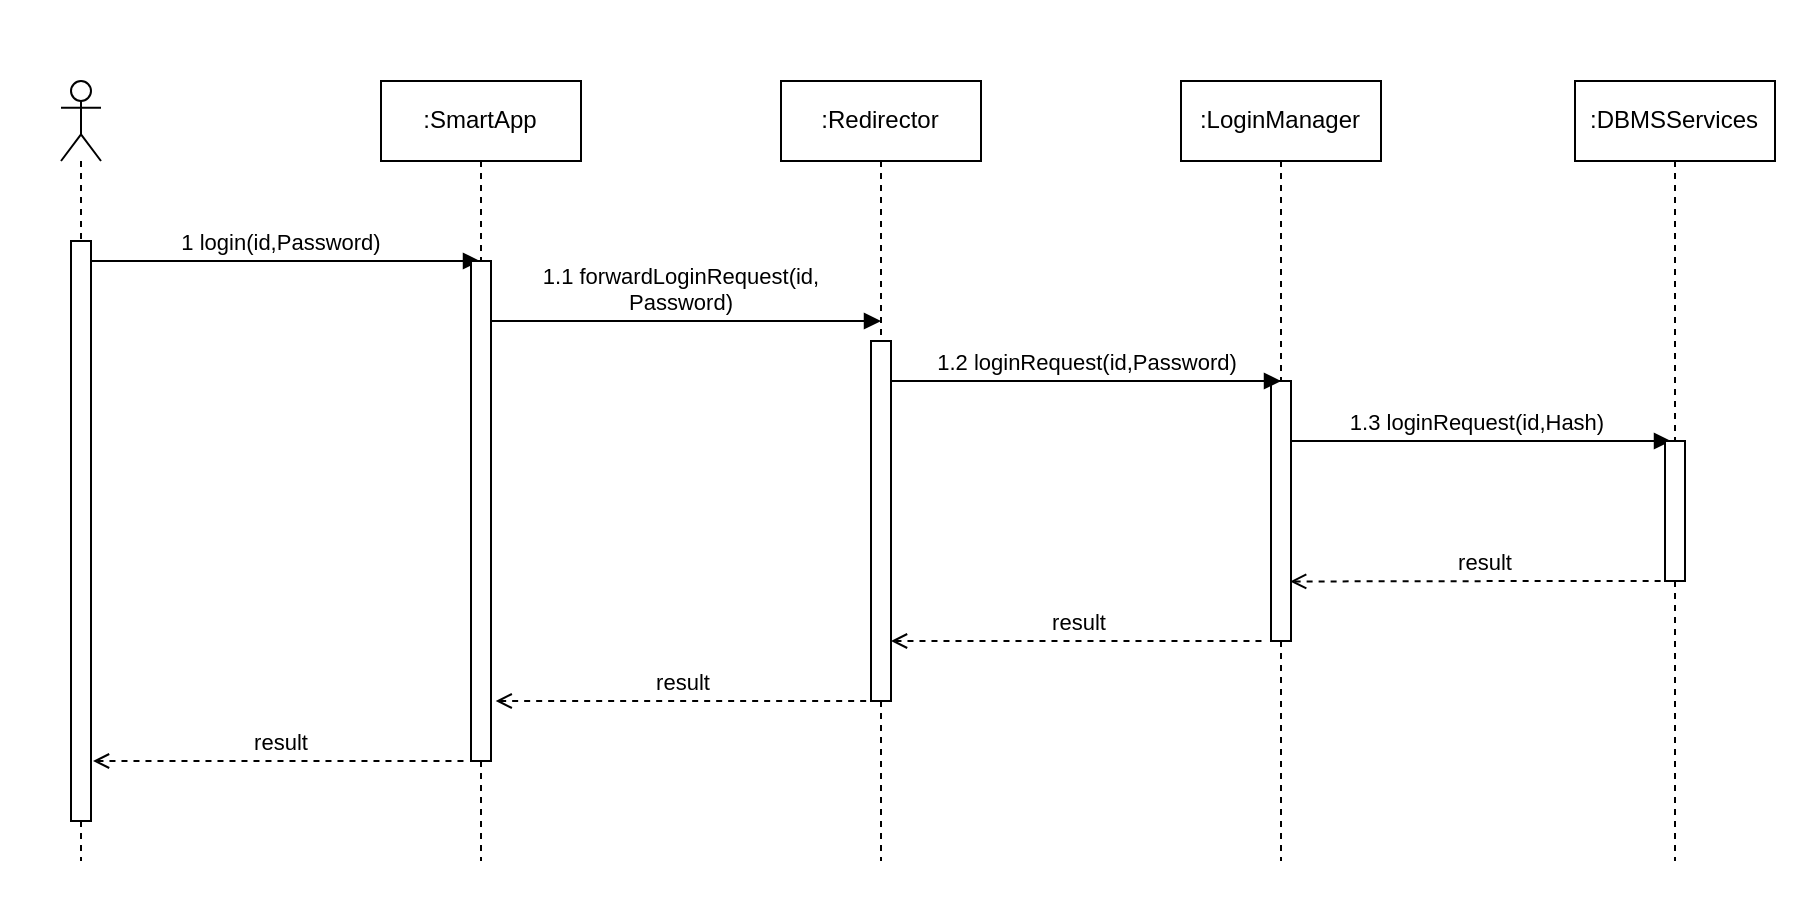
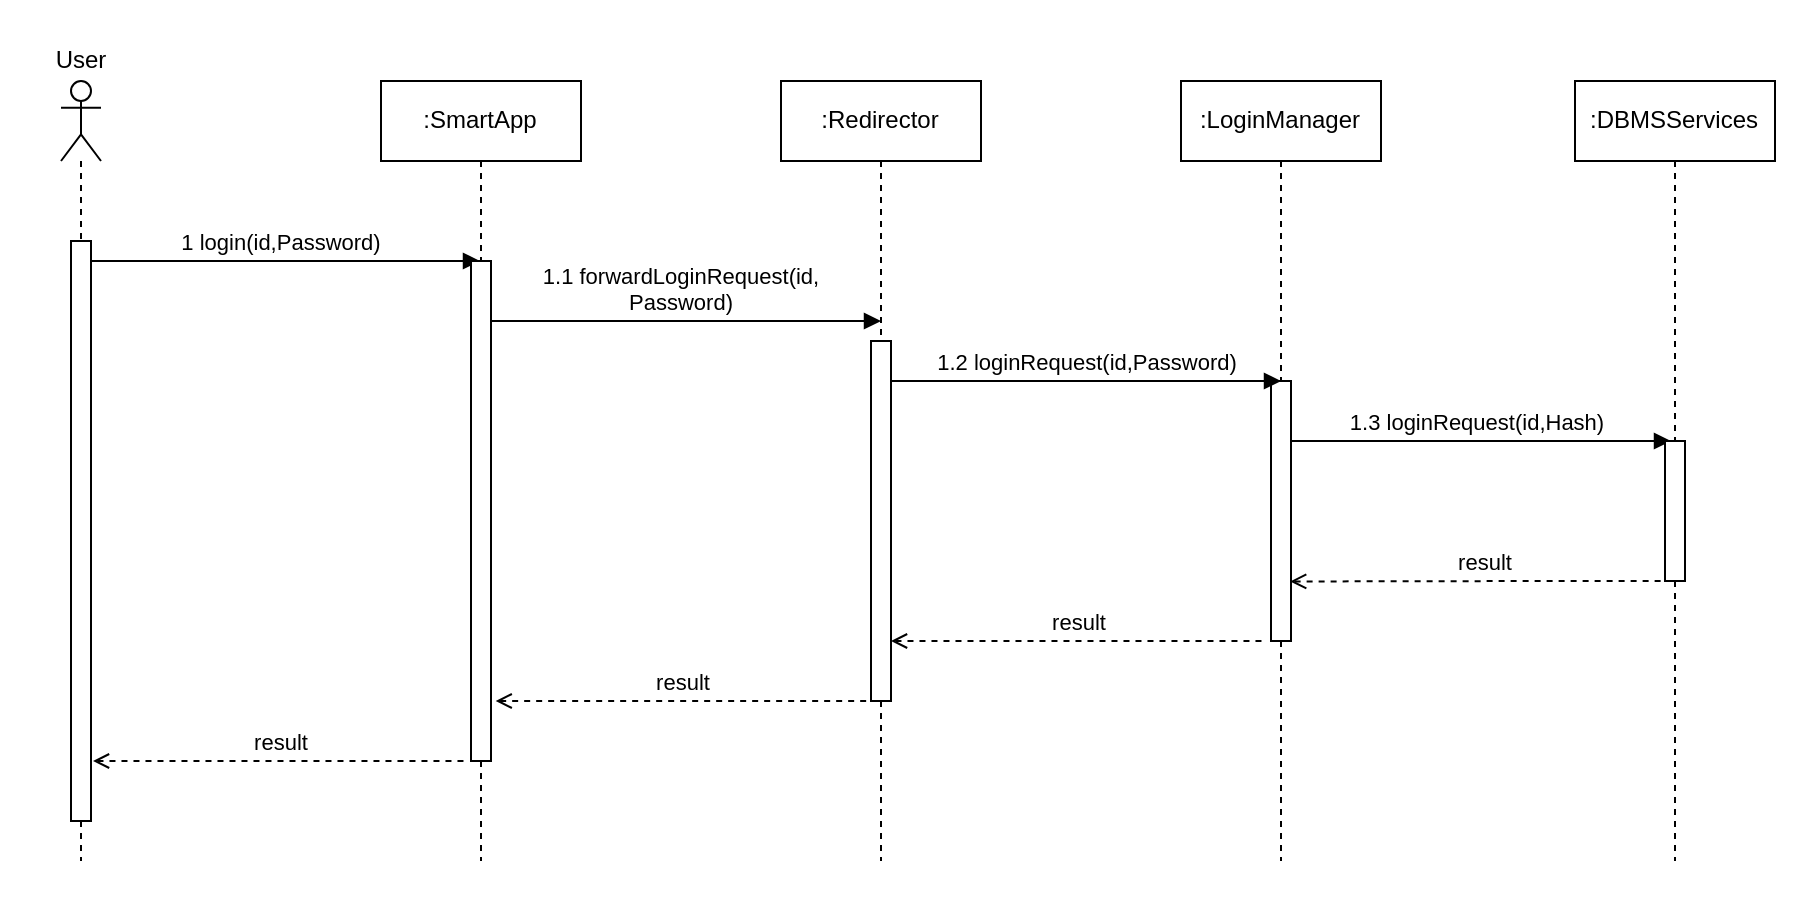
node "User": added
